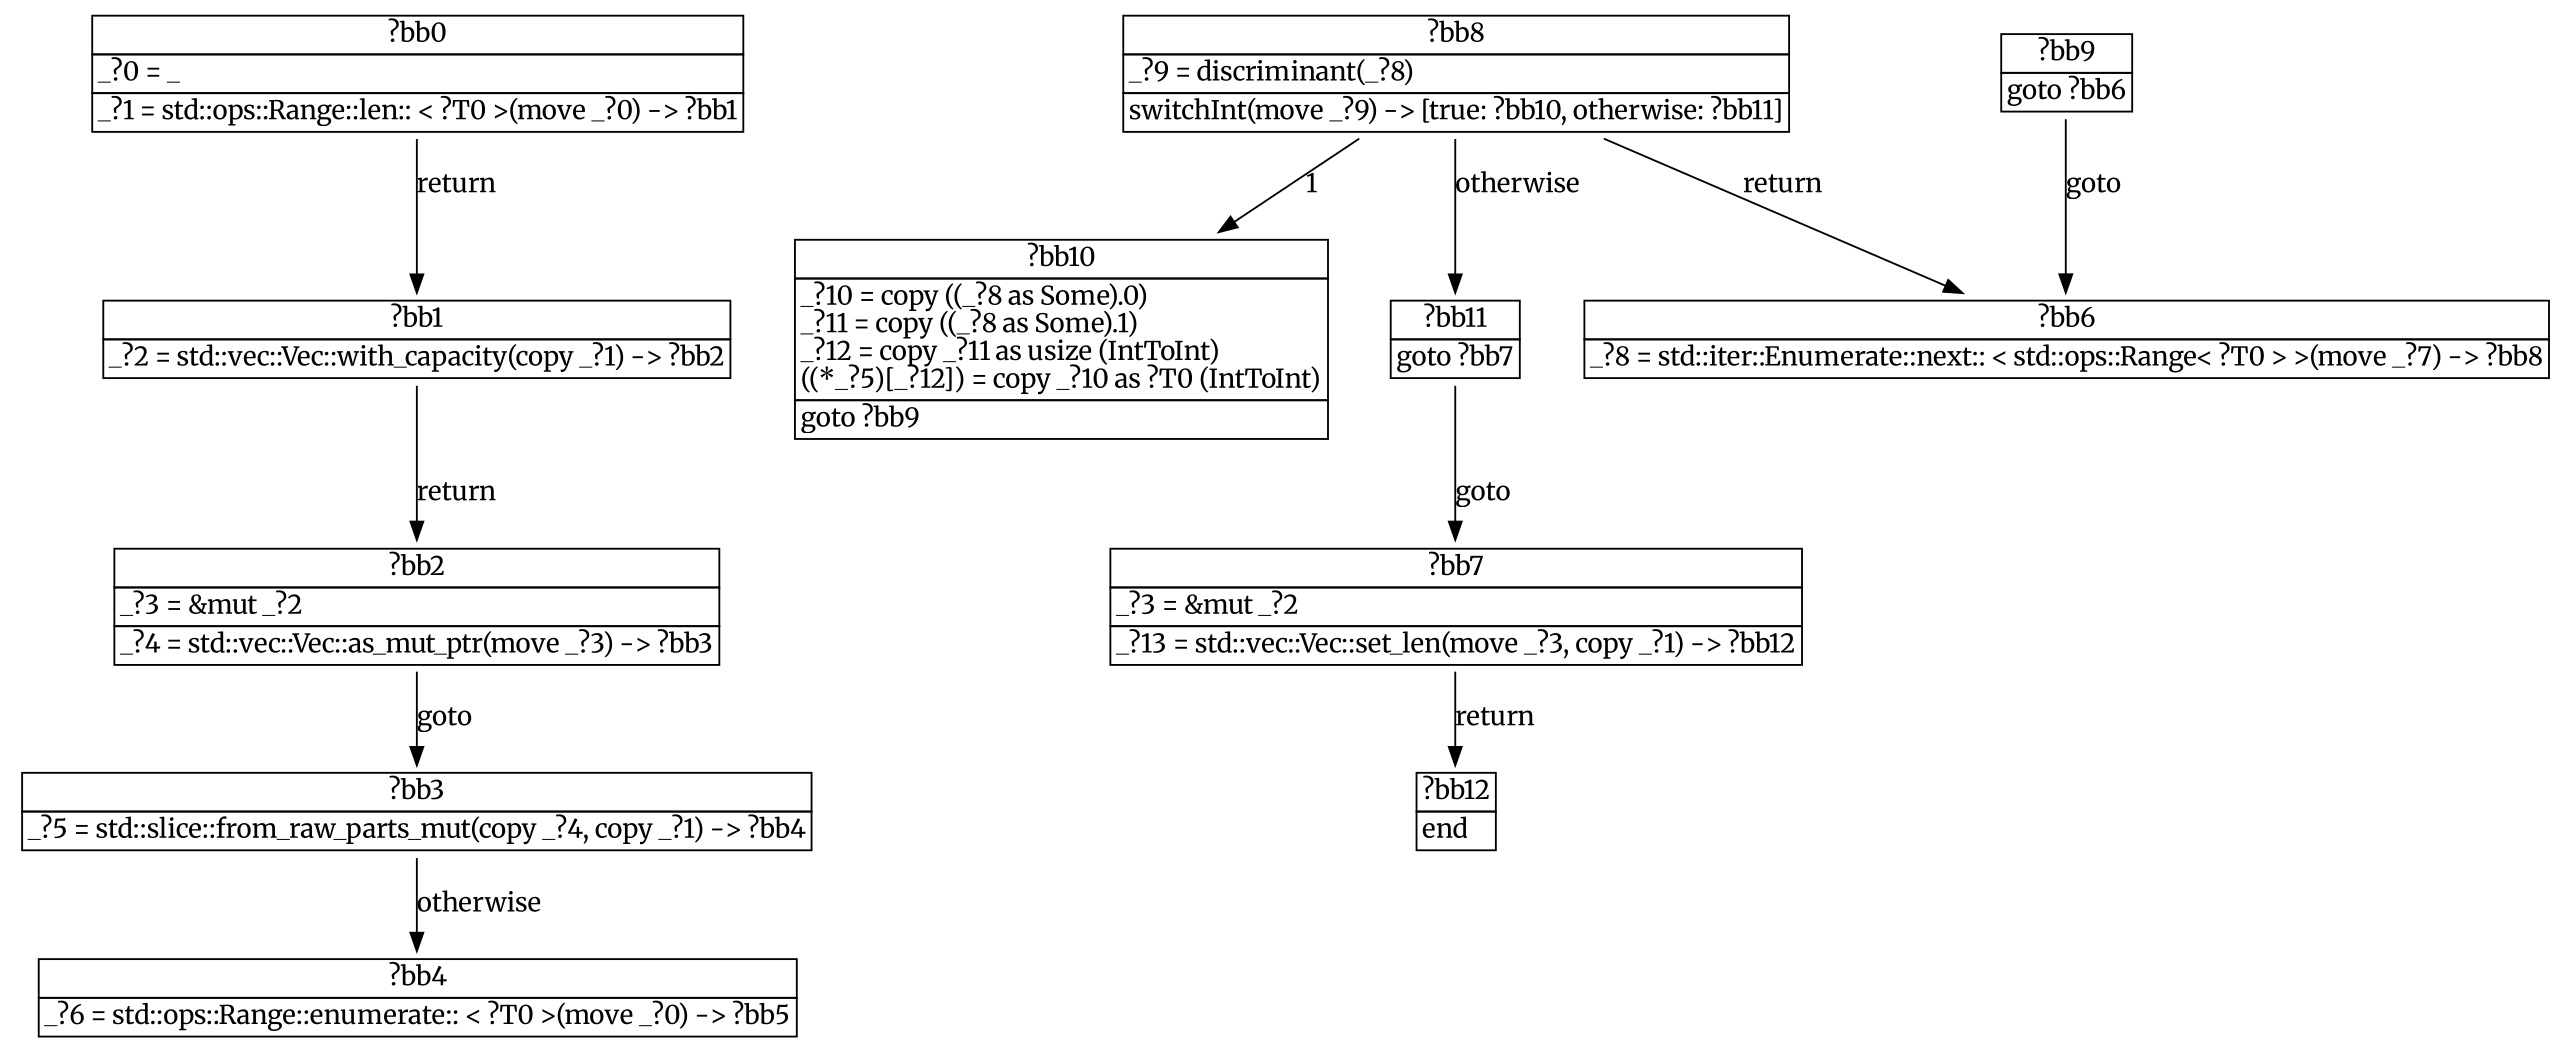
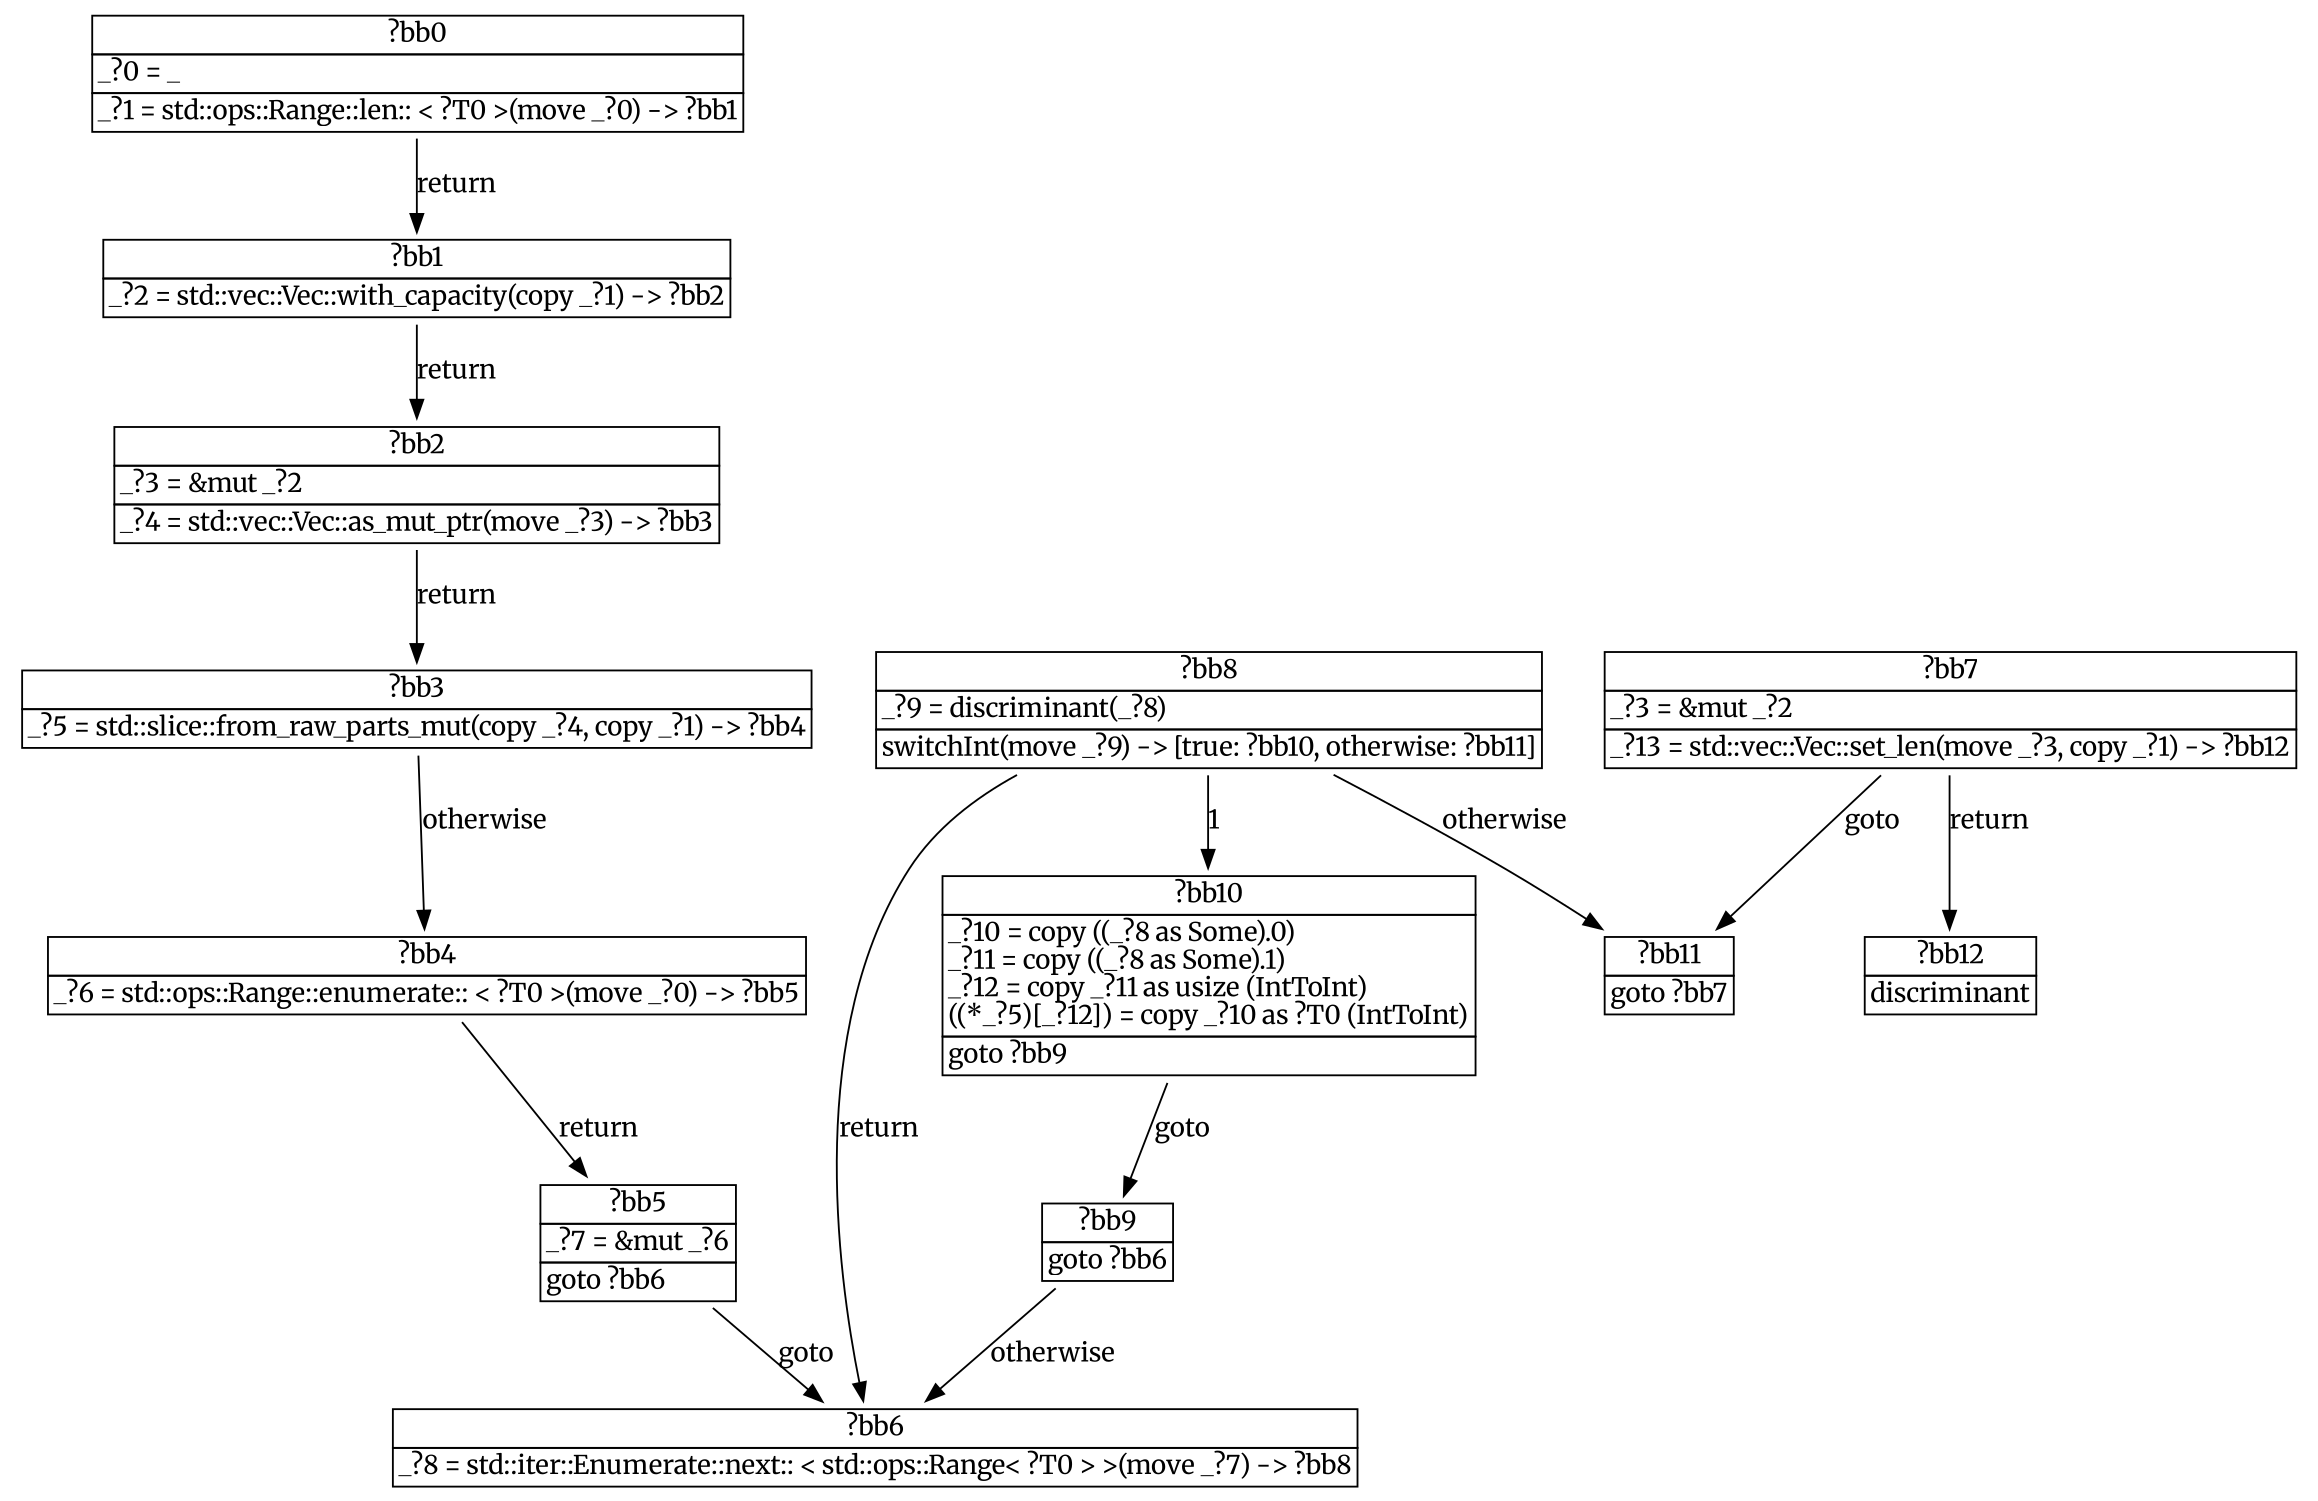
edge "?bb9" -> "?bb6": label "goto" -> "otherwise"
edge "?bb11" -> "?bb7": reversed
edge "?bb2" -> "?bb3": label "goto" -> "return"
node "?bb12": text "end" -> "discriminant"
edge "?bb10" -> "?bb9": added, label "goto"
node "?bb5": added
